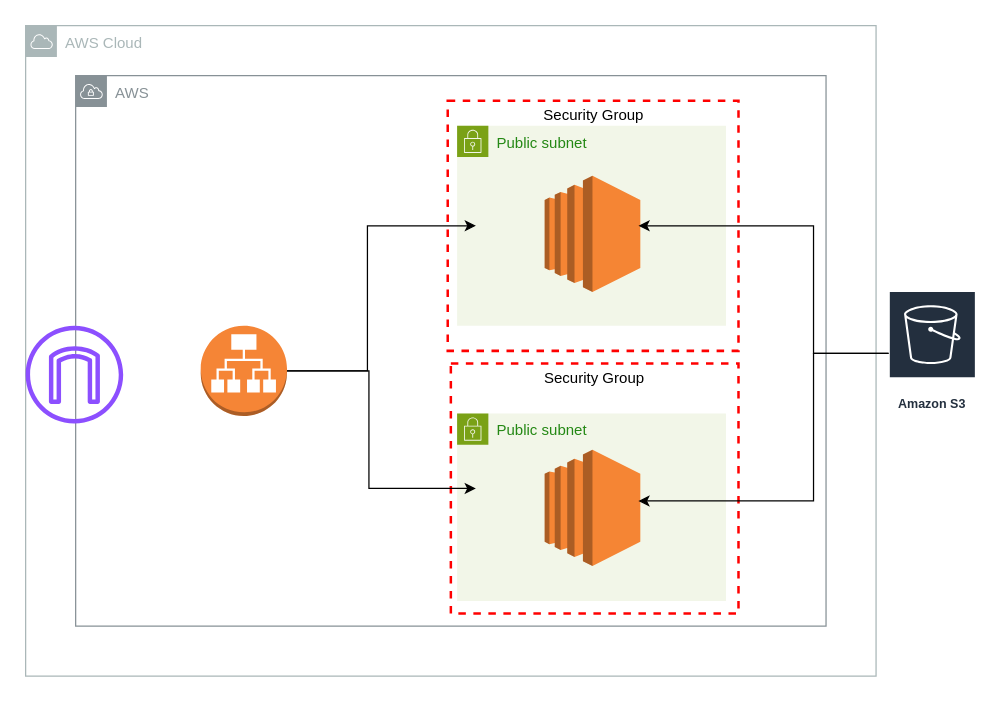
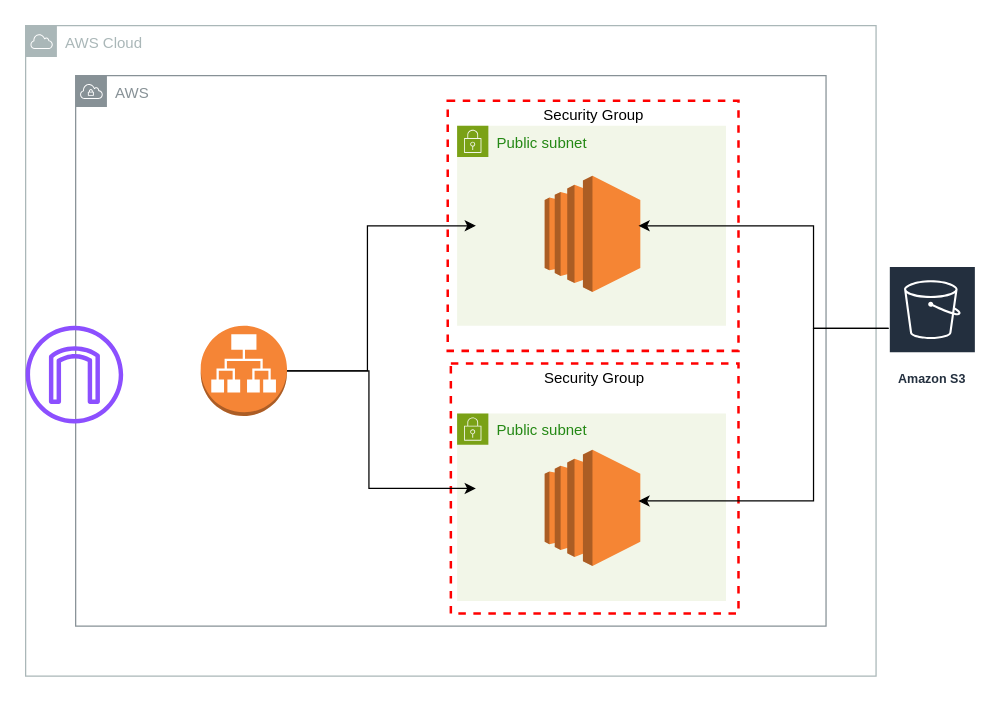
node "Amazon S3": moved (932, 353) -> (932, 328)
